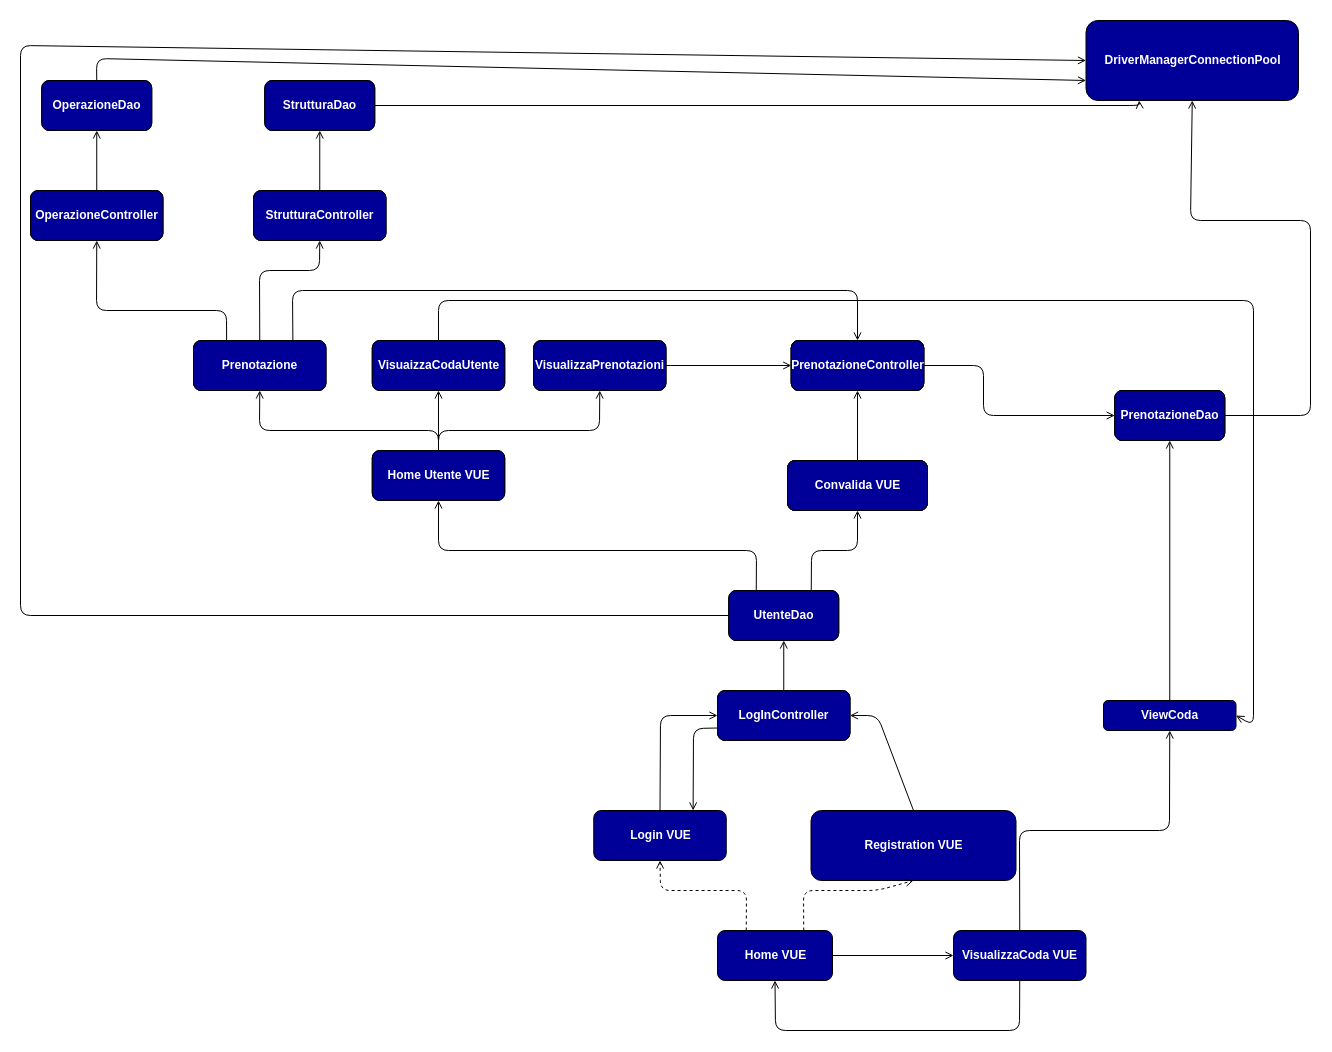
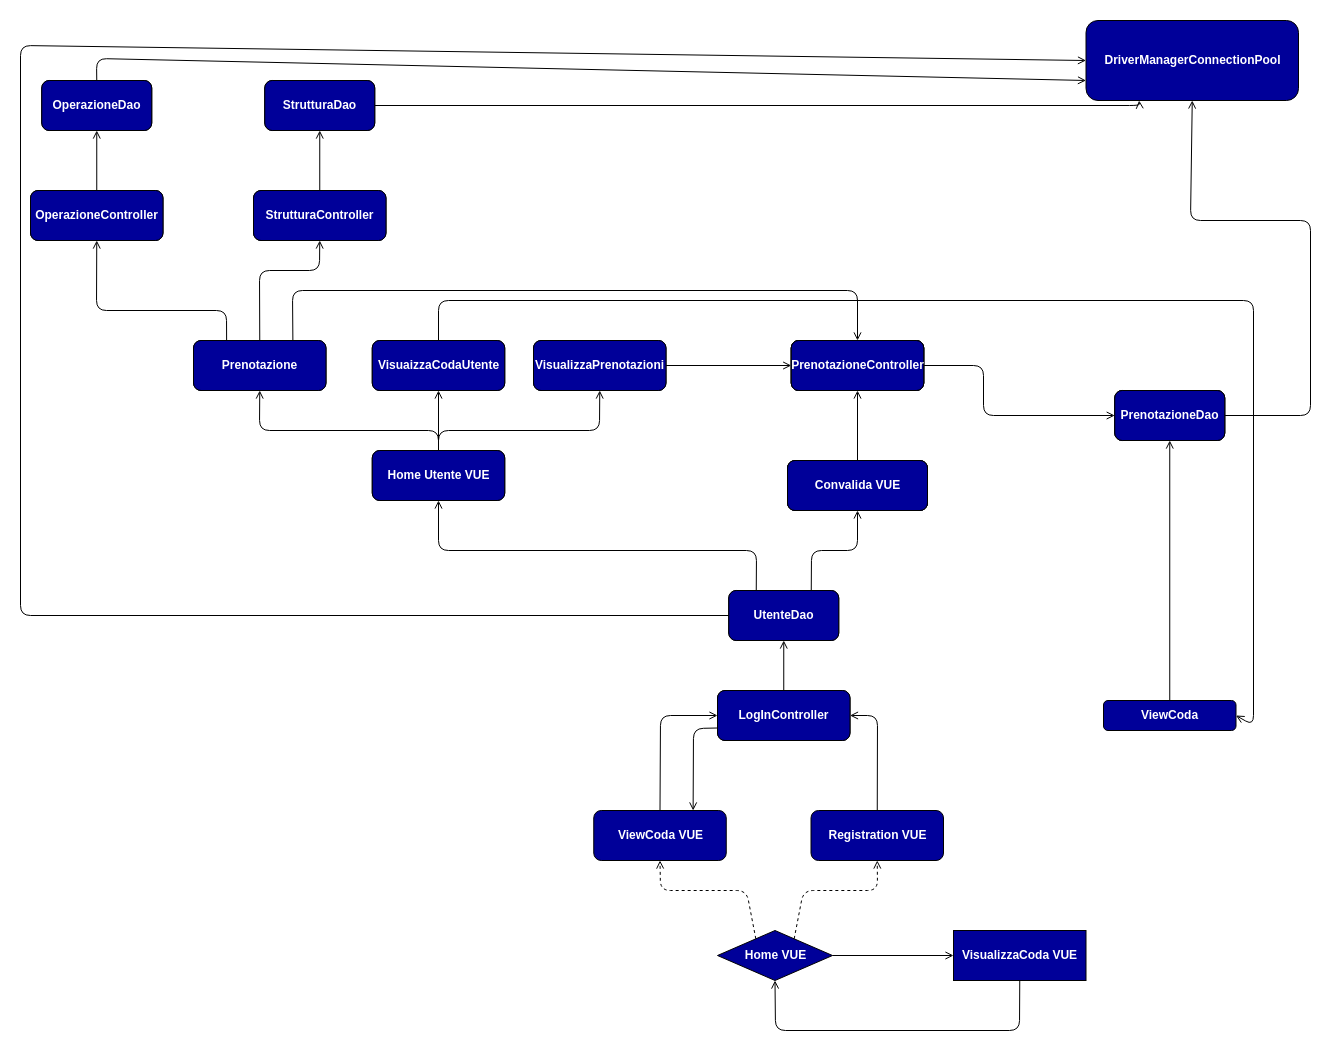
edge "VisualizzaCoda VUE" -> "ViewCoda": removed
node "Login VUE": label "Login VUE" -> "ViewCoda VUE"
node "Registration VUE": size 205x70 -> 133x50
node "Home VUE": shape rounded rectangle -> diamond
node "VisualizzaCoda VUE": shape rounded rectangle -> rectangle
